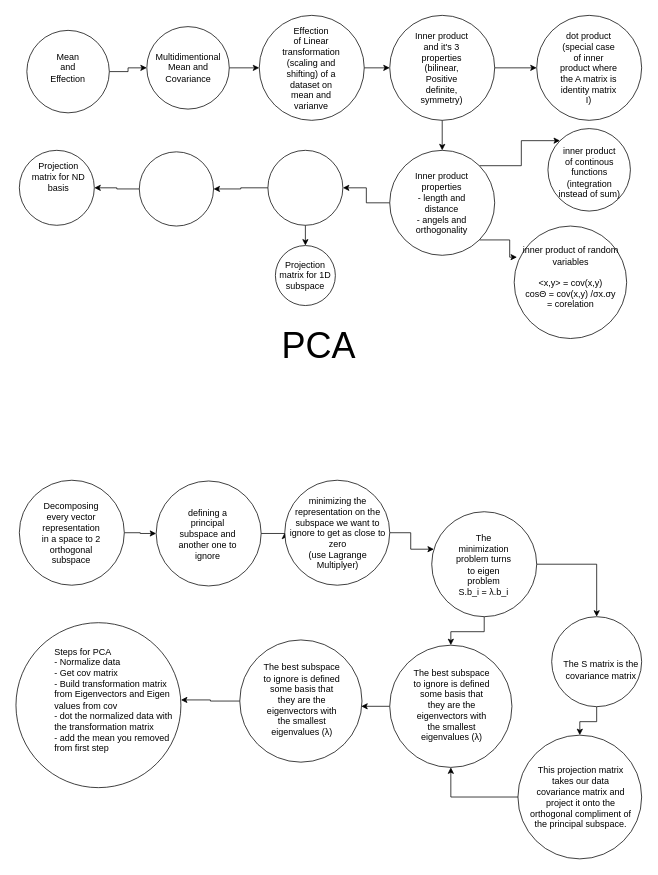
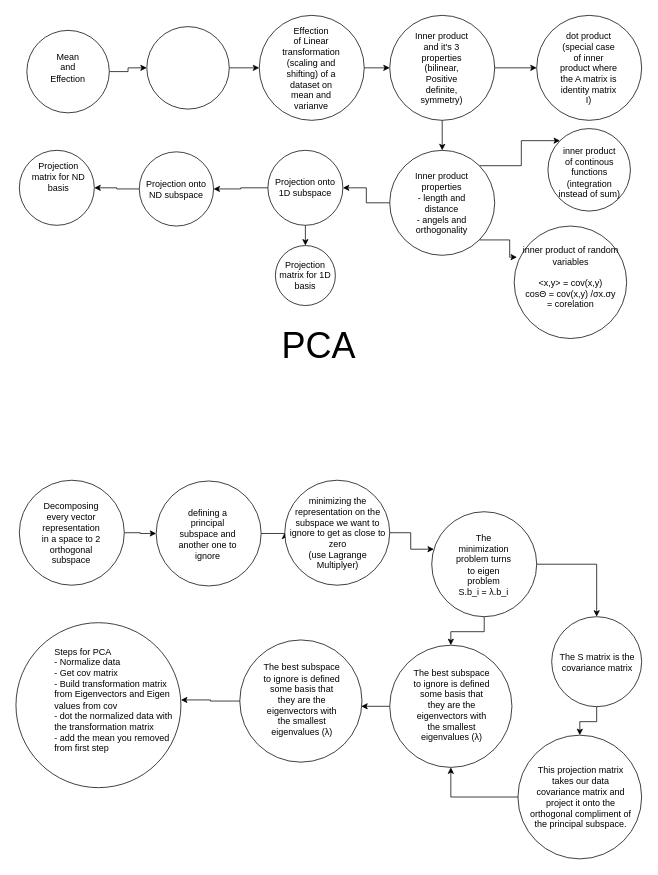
node "Multidimentional Mean and Covariance": removed
node "Projection onto 1D subspace": added
node "Projection onto ND subspace": added
node "Projection matrix for 1D subspace": label "Projection matrix for 1D subspace" -> "Projection matrix for 1D basis"
node "The S matrix is the covariance matrix": moved (601, 670) -> (597, 663)
